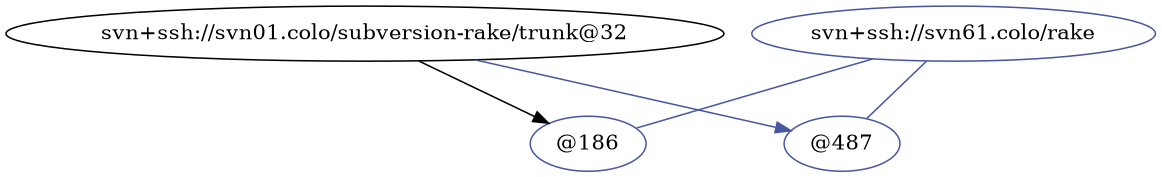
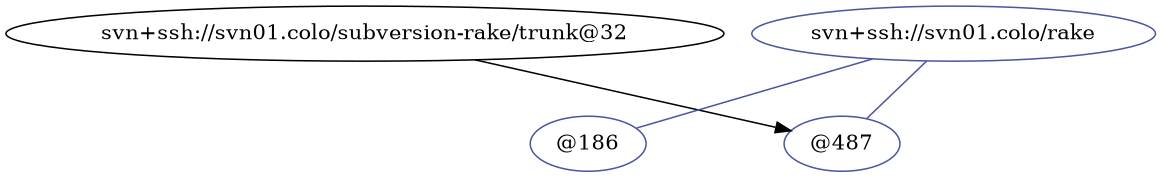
node "svn+ssh://svn61.colo/rake": label "svn+ssh://svn61.colo/rake" -> "svn+ssh://svn01.colo/rake"
edge "svn+ssh://svn01.colo/subversion-rake/trunk@32" -> "@186": removed
edge "svn+ssh://svn01.colo/subversion-rake/trunk@32" -> "@487": color #4957a1 -> black
